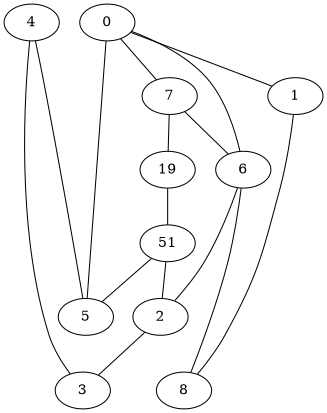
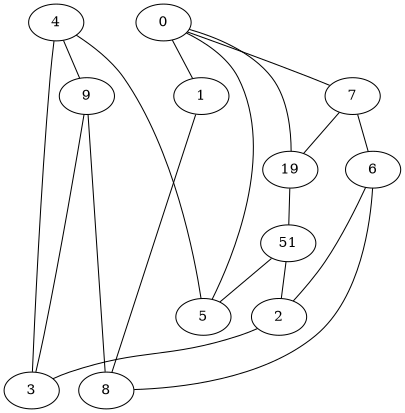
edge "0" -- "6": now "0" -- "19"
node "9": added
